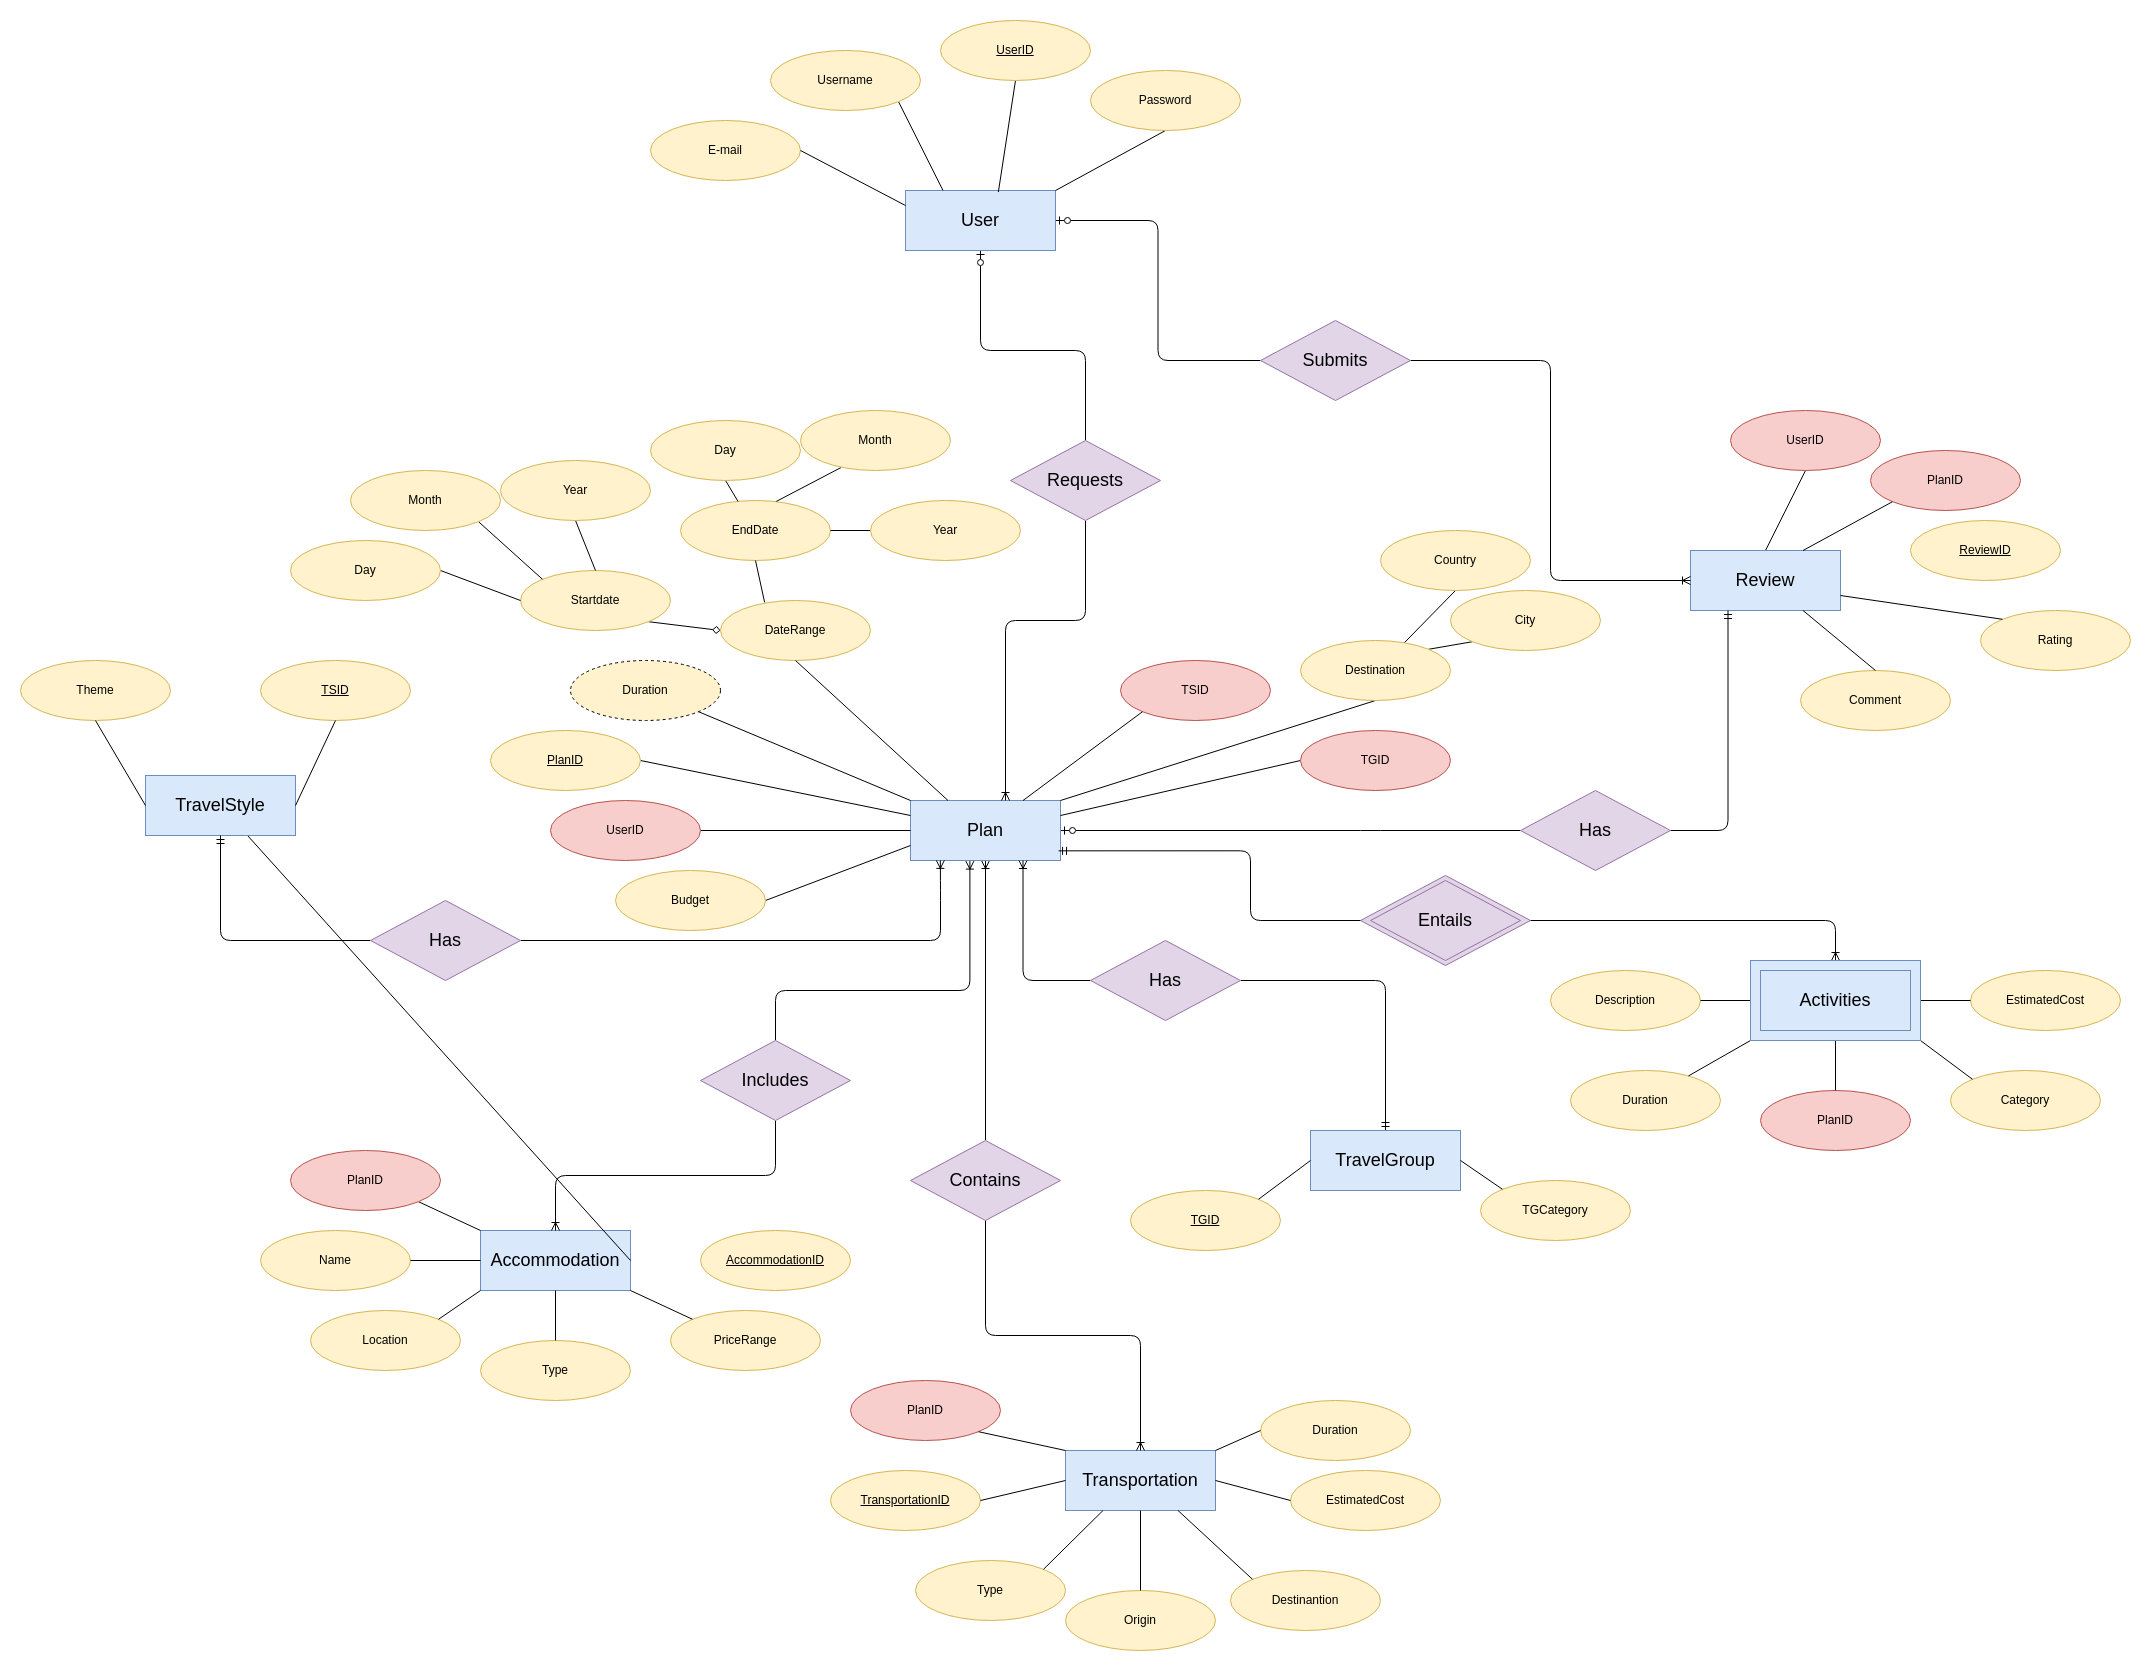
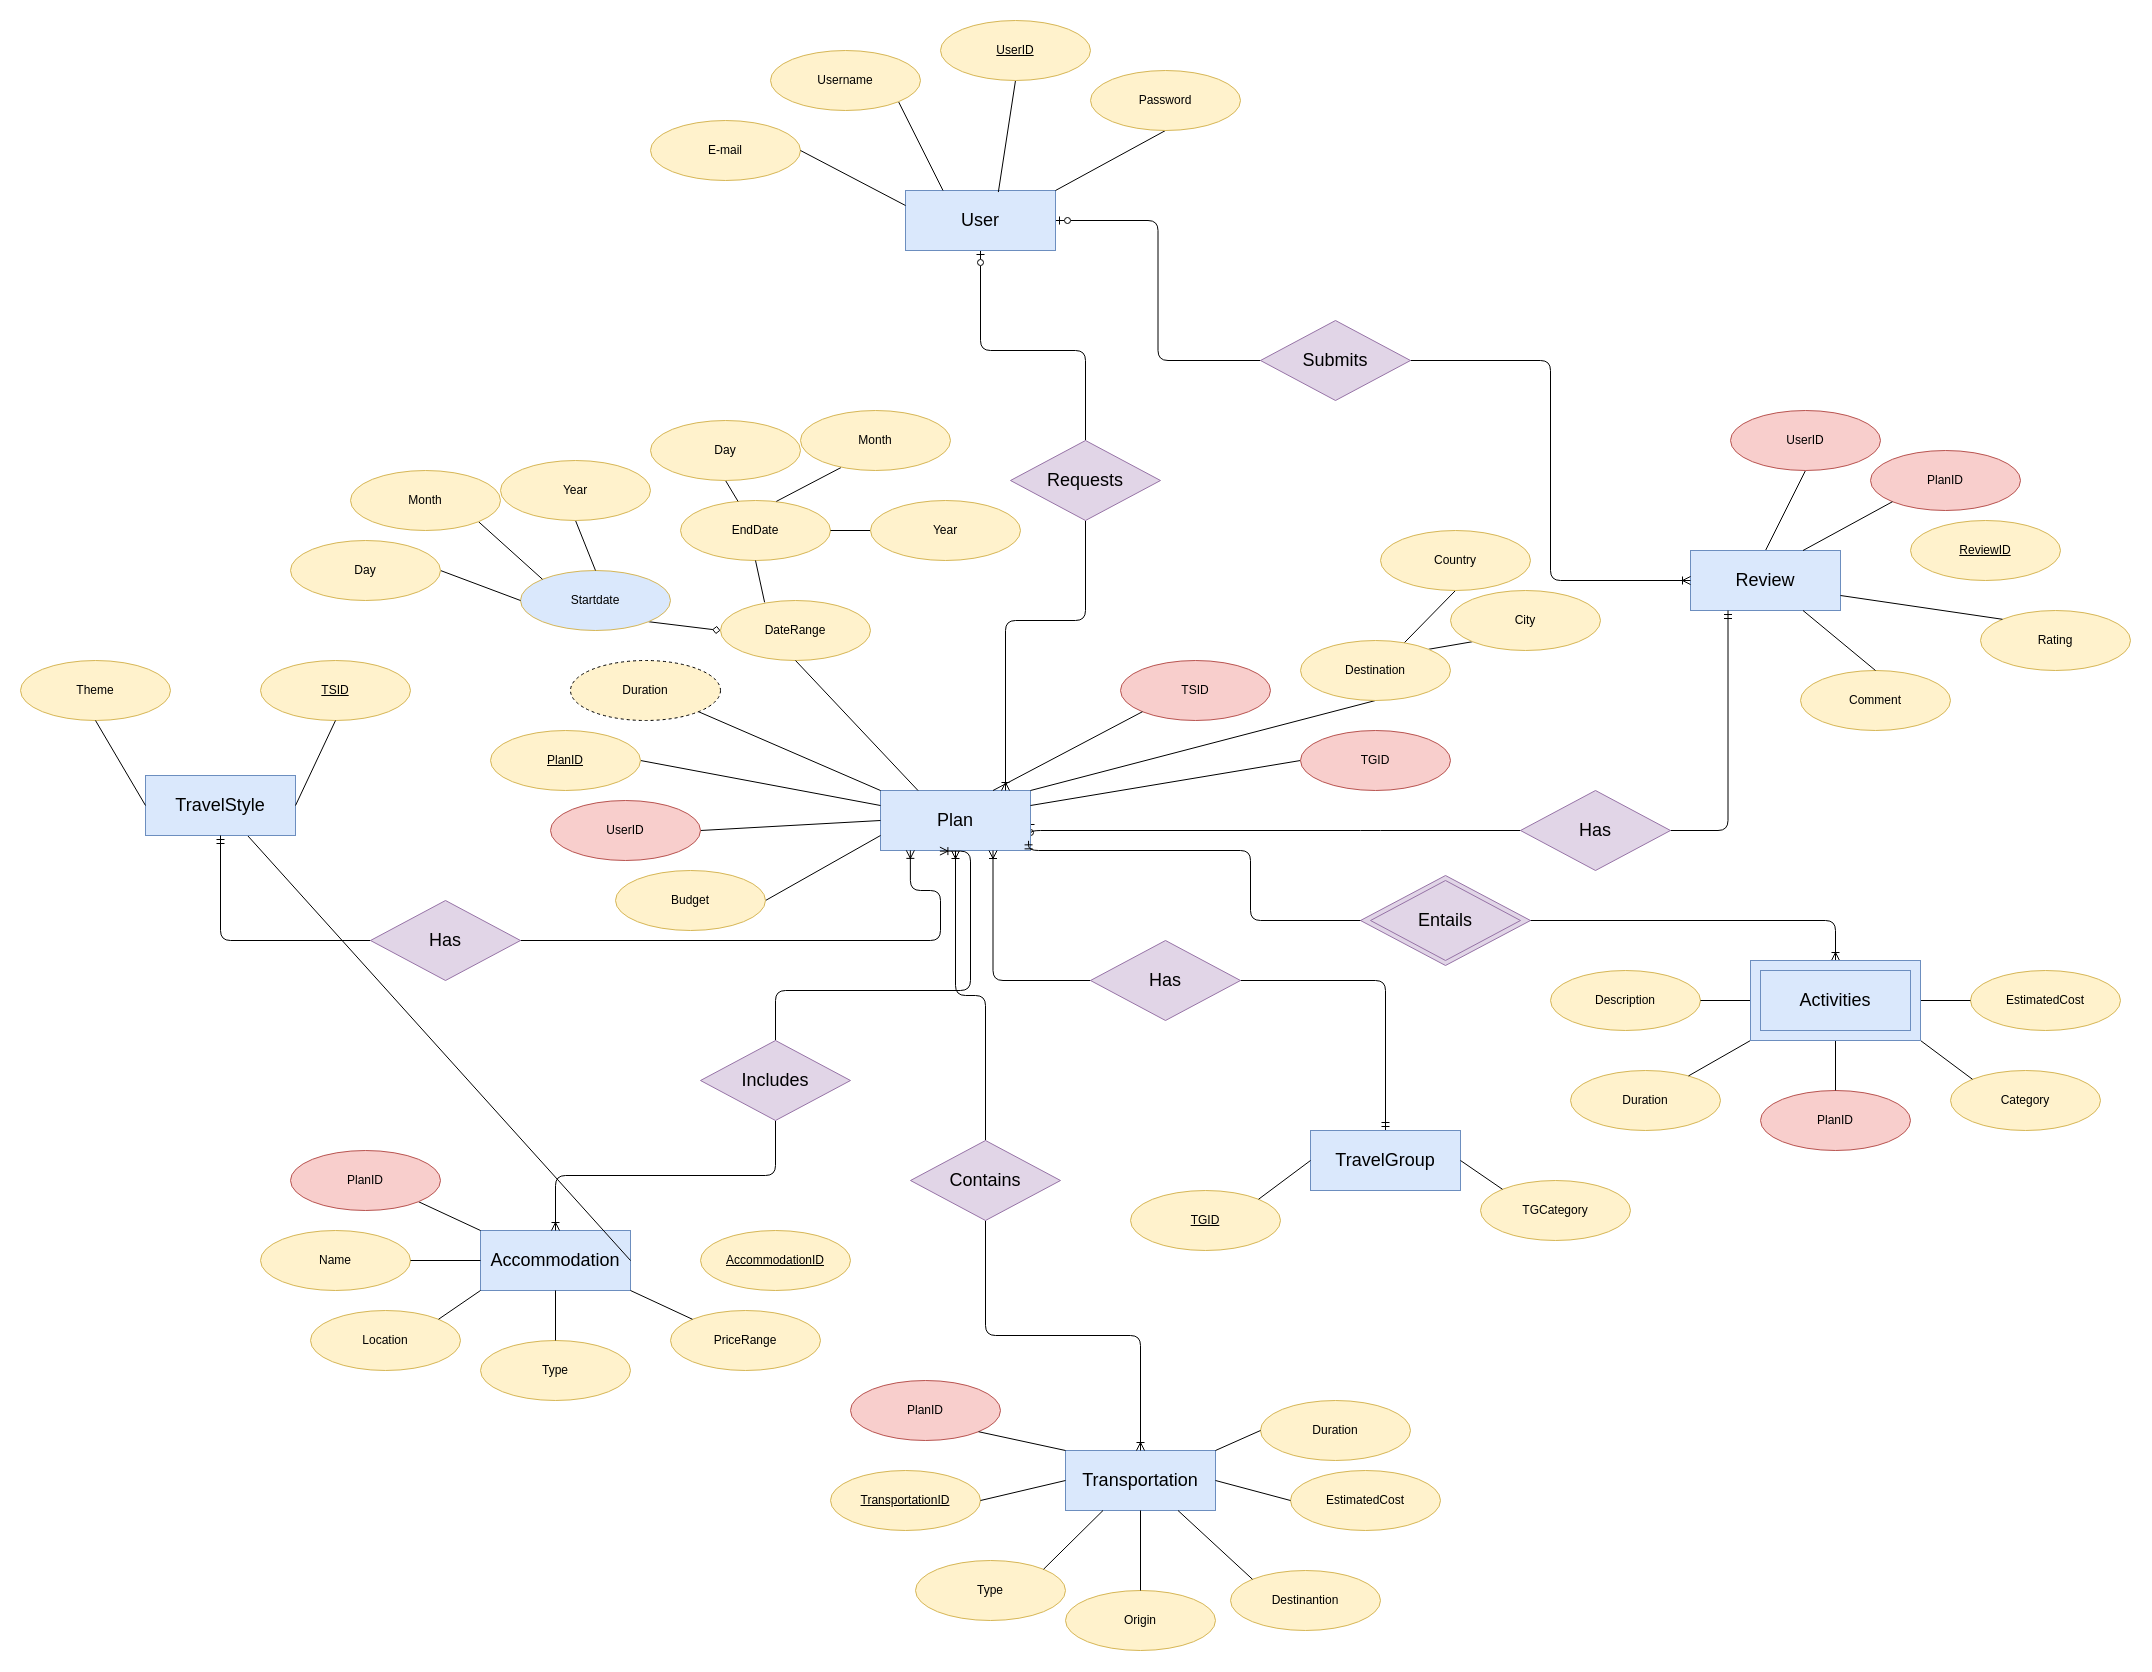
node "Startdate": fillcolor #fff2cc -> #dae8fc
node "Plan": moved (986, 831) -> (956, 821)
